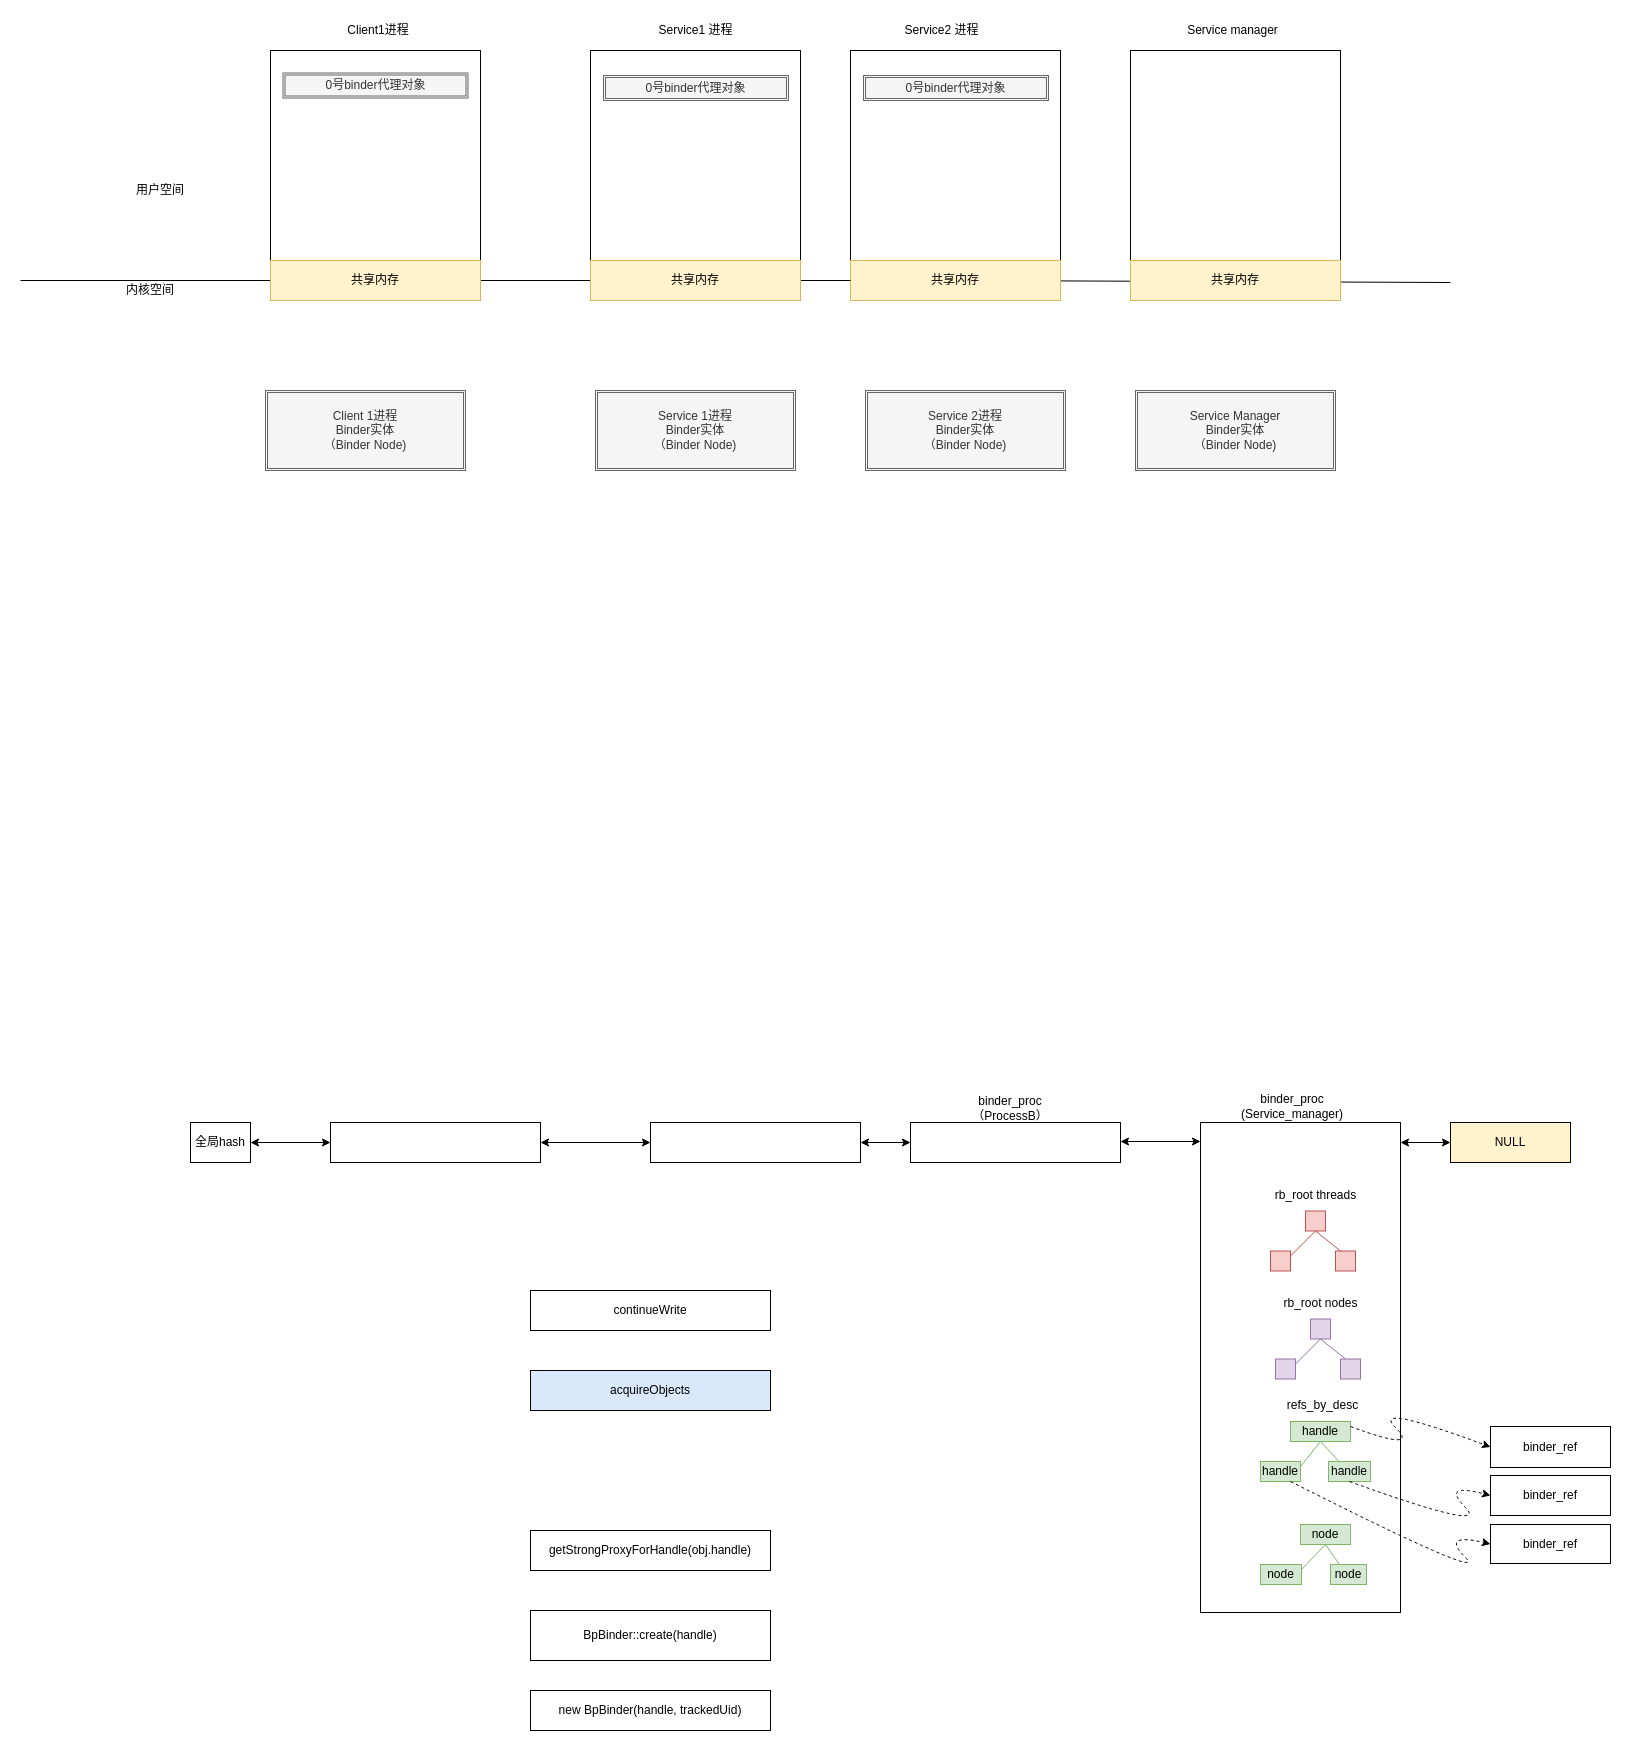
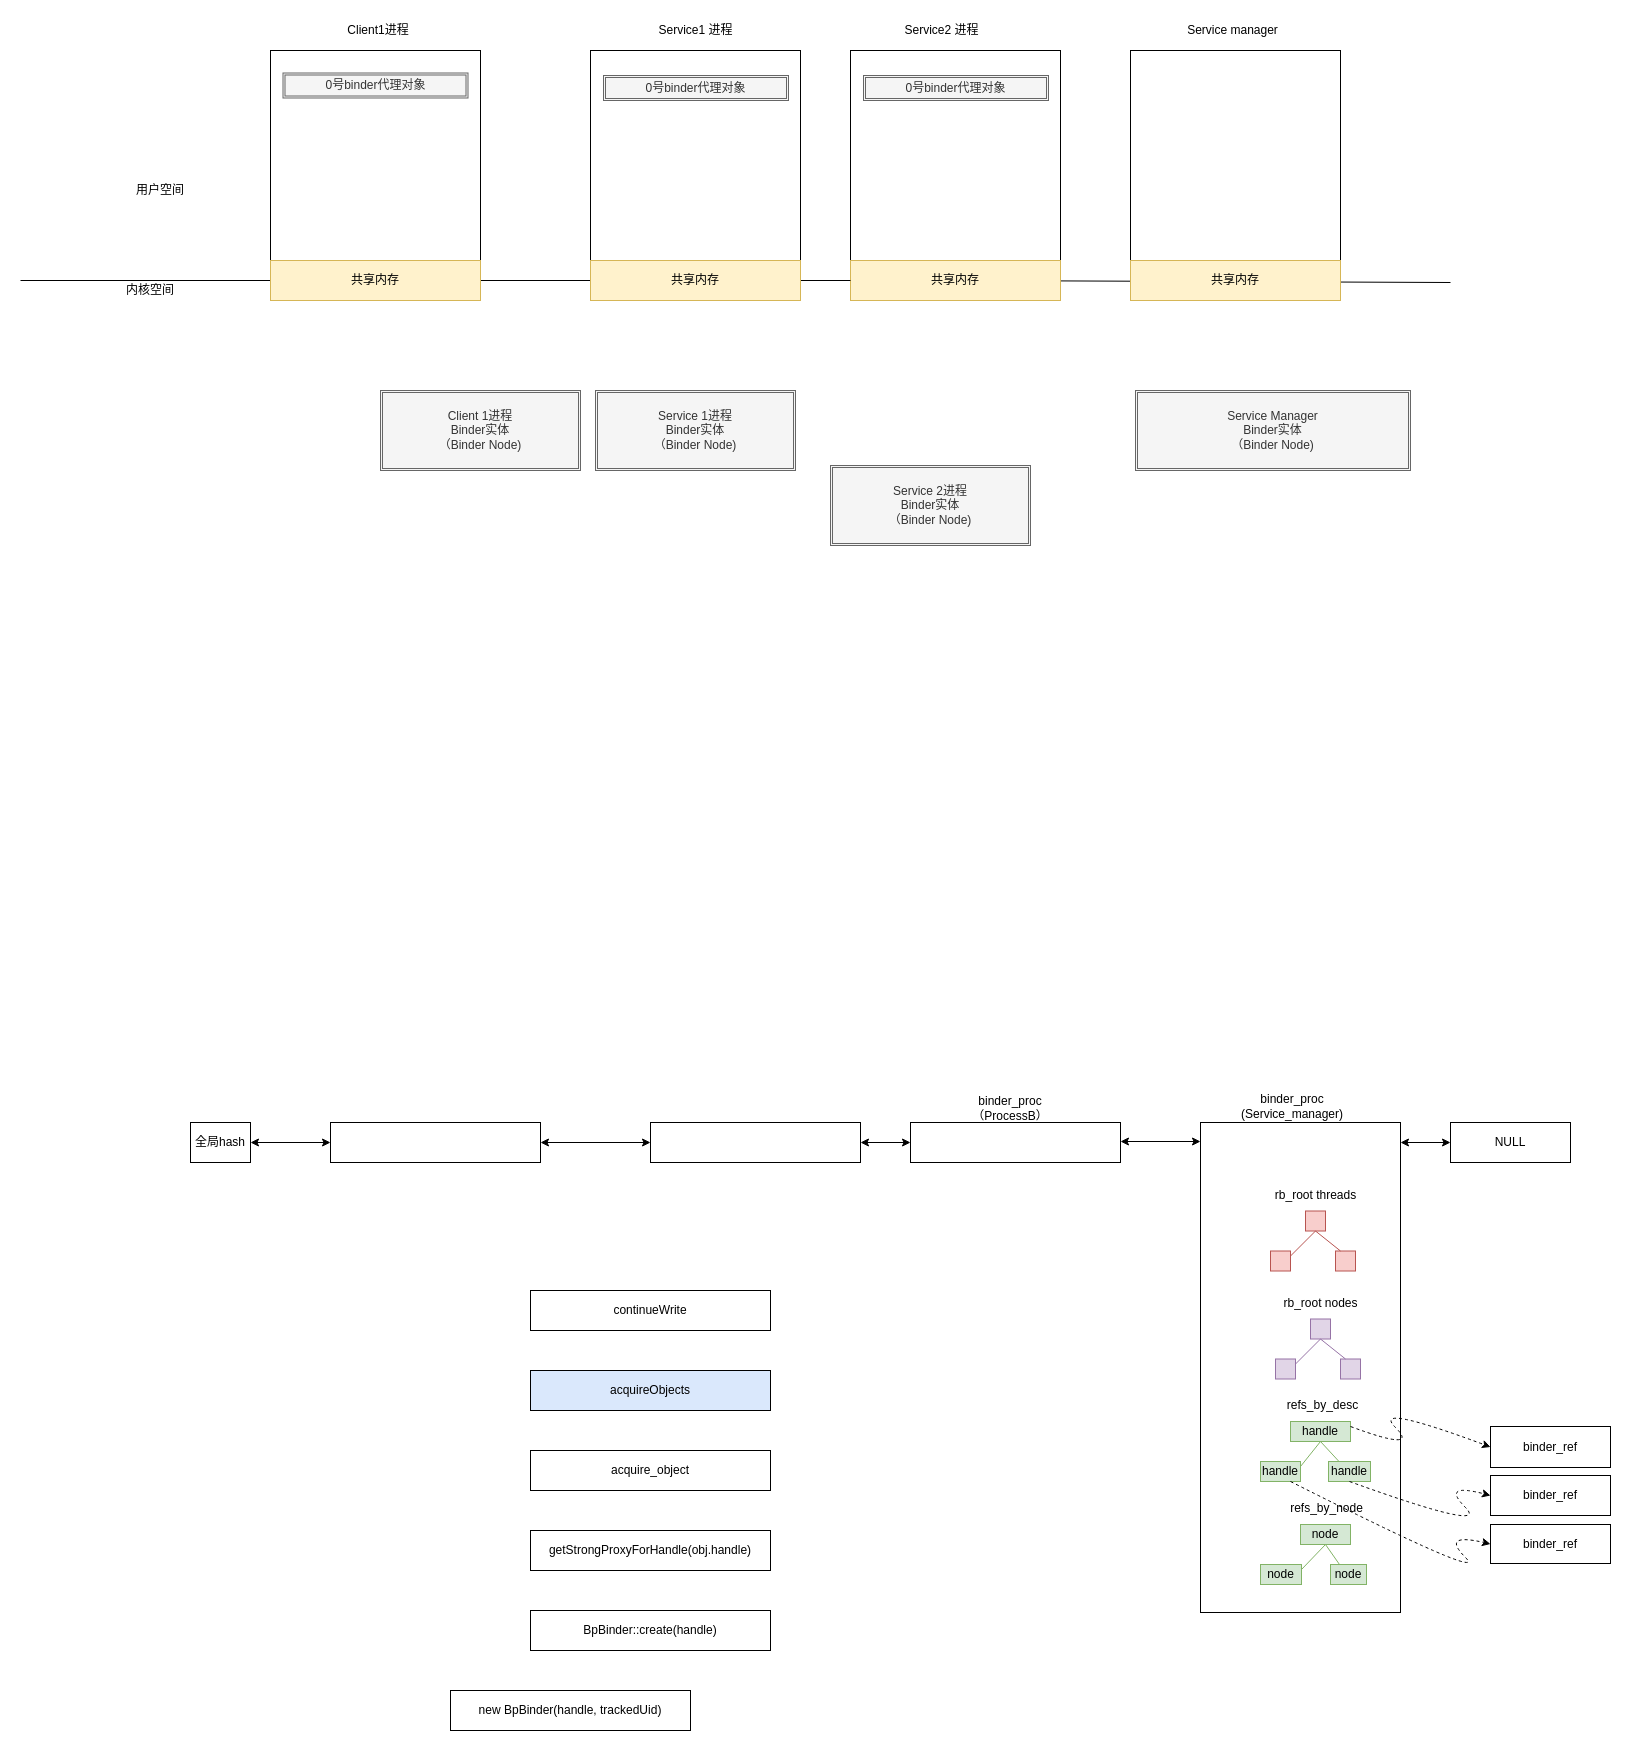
node "Client 1进程 Binder实体 （Binder Node)": moved (366, 431) -> (481, 431)
node "Service 2进程 Binder实体 （Binder Node)": moved (966, 431) -> (931, 506)
node "Service Manager Binder实体 （Binder Node)": size 200x80 -> 275x80
node "NULL": fillcolor #fff2cc -> #ffffff
node "acquire_object": added
node "refs_by_node": added
node "BpBinder::create(handle)": size 240x50 -> 240x40
node "new BpBinder(handle, trackedUid)": moved (651, 1711) -> (571, 1711)
